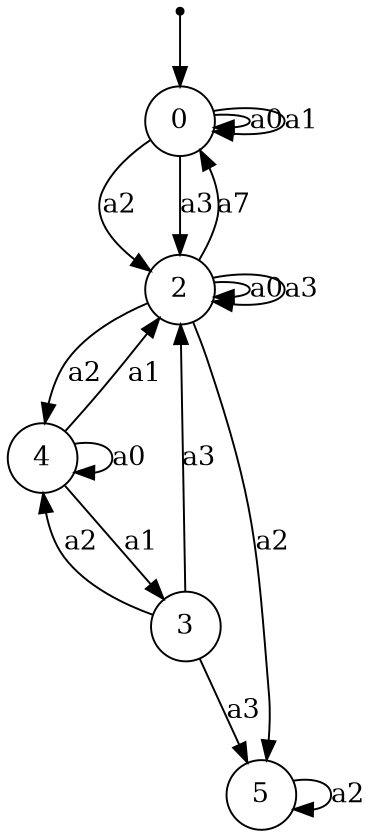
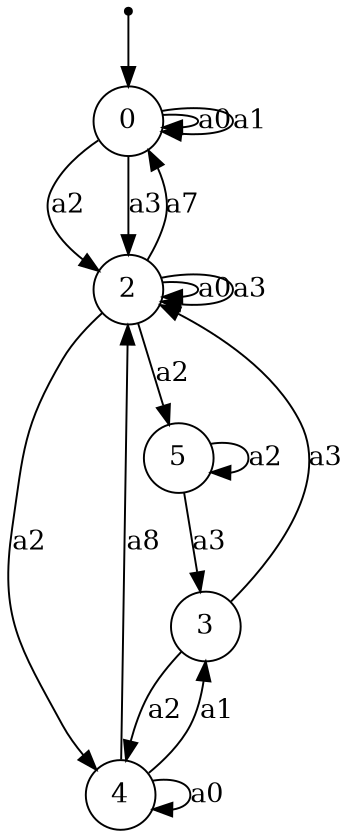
edge "4" -> "2": label "a1" -> "a8"
edge "3" -> "5": reversed
